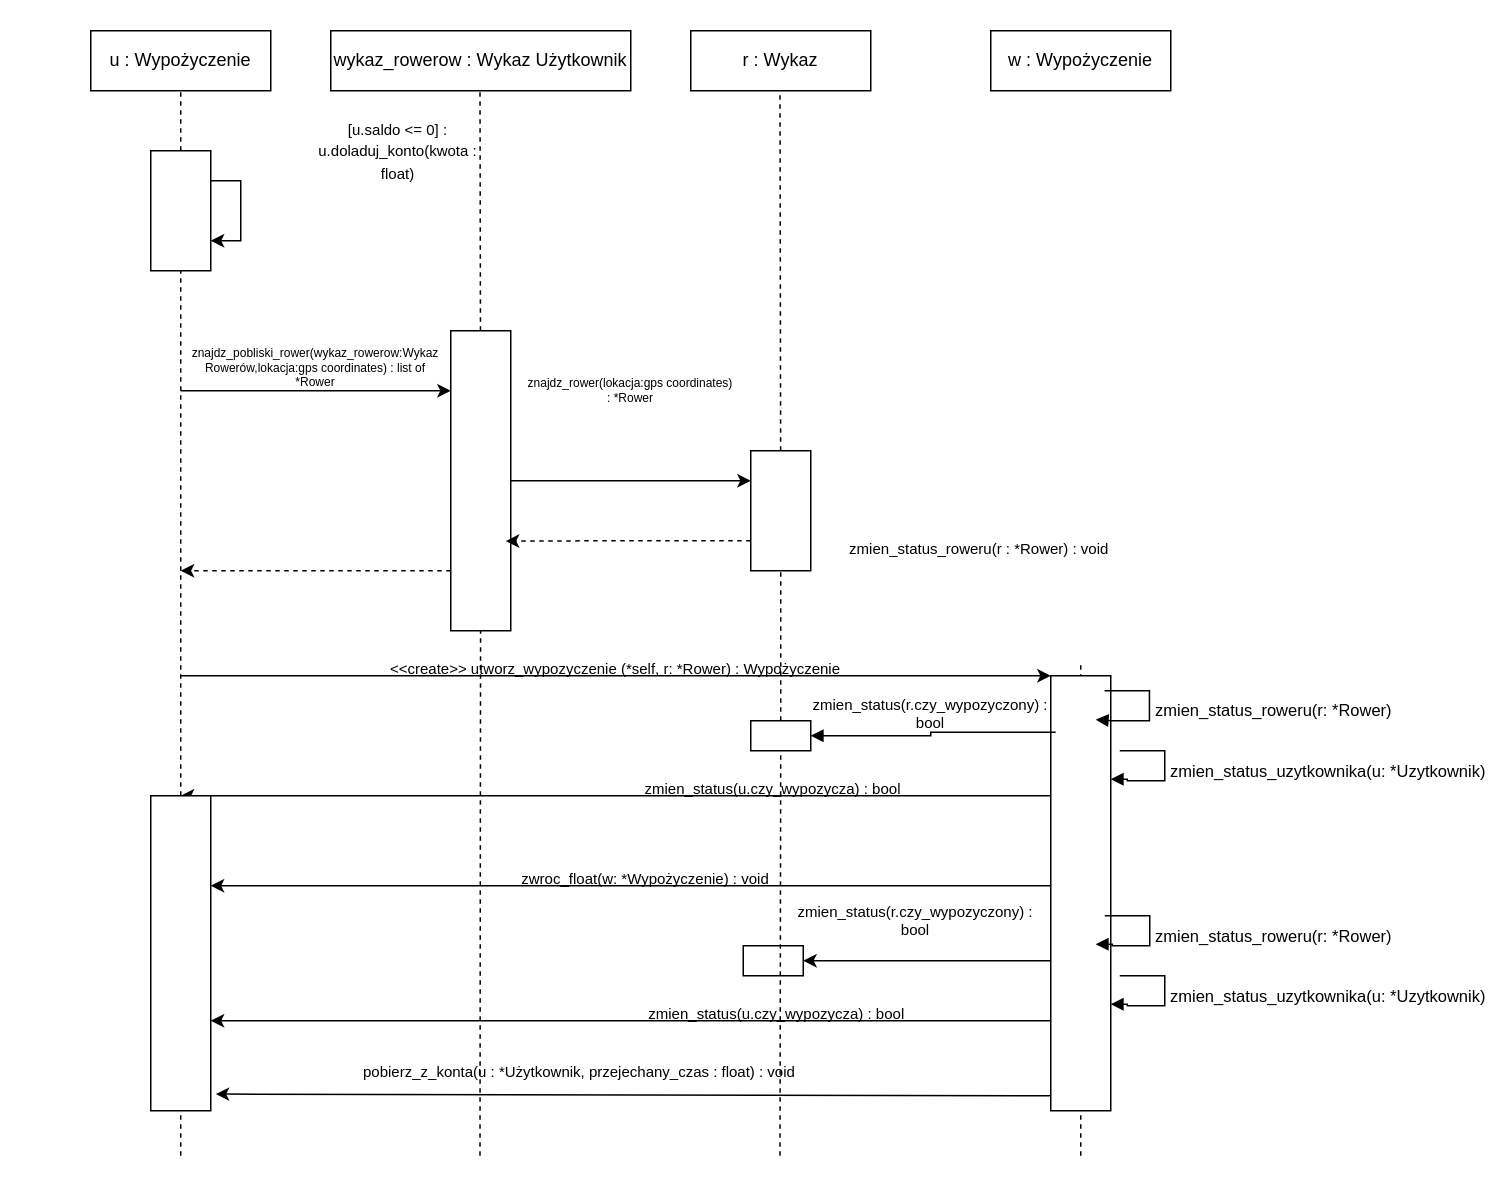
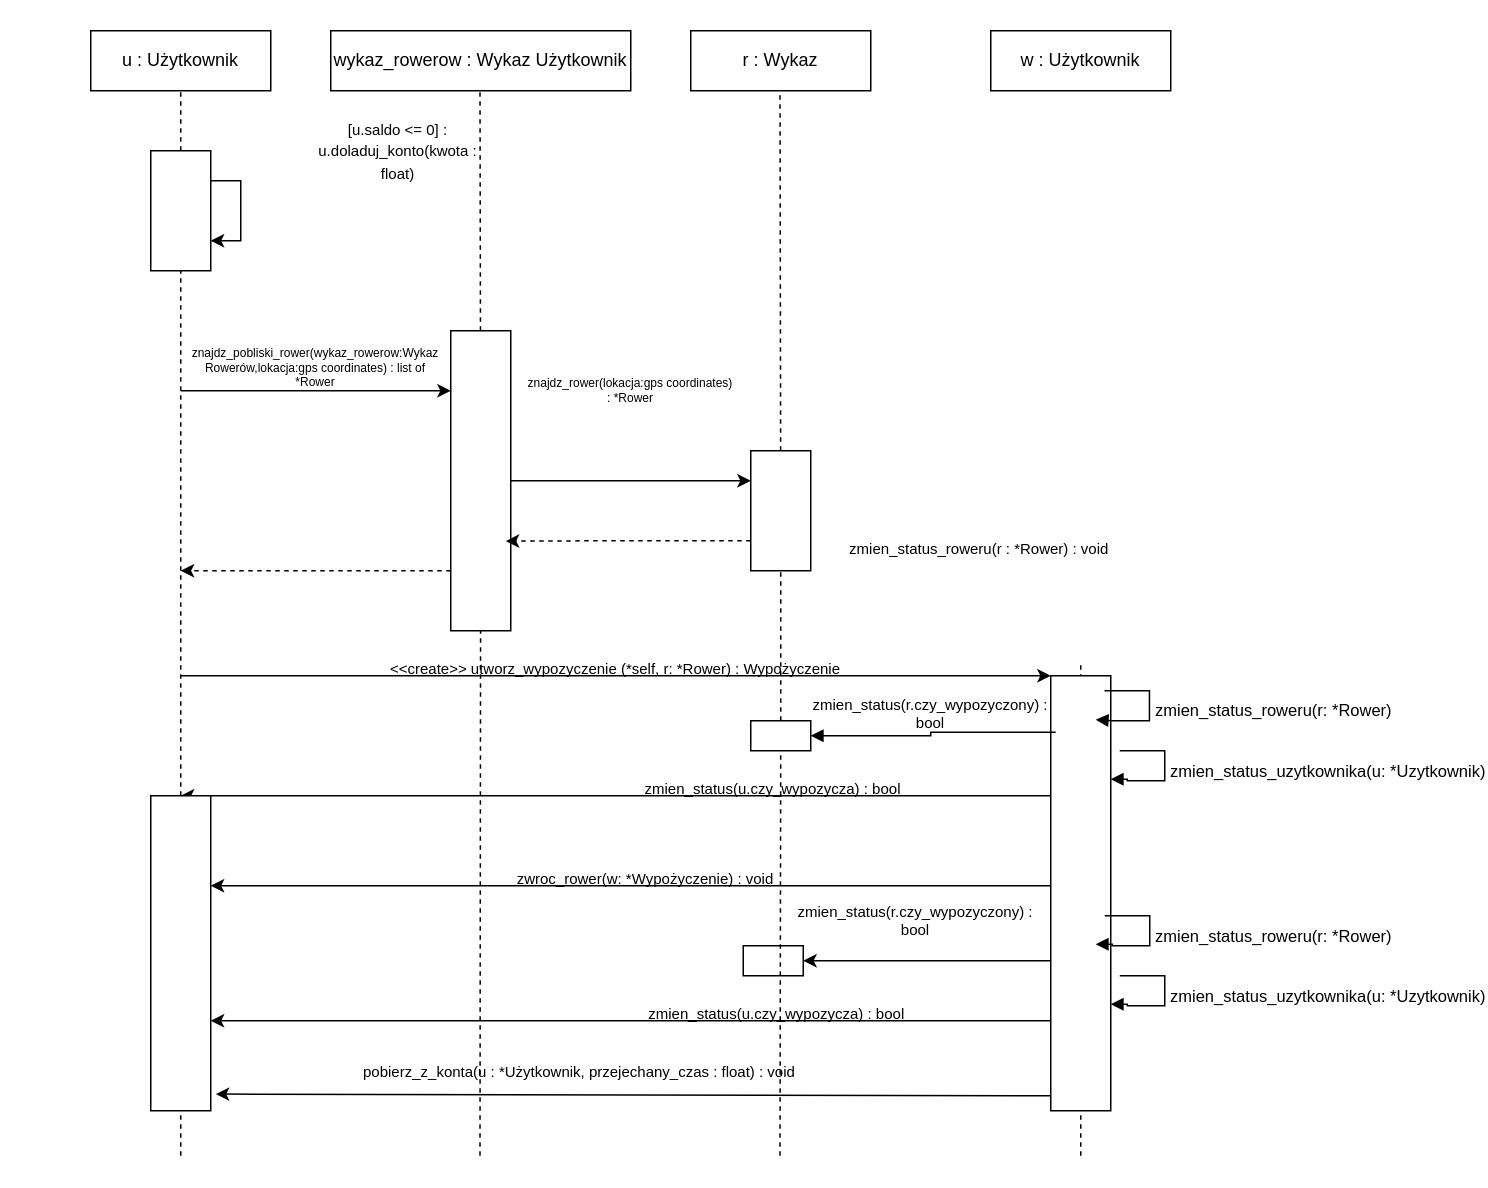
node "u : Wypożyczenie": label "u : Wypożyczenie" -> "u : Użytkownik"
node "w : Wypożyczenie": label "w : Wypożyczenie" -> "w : Użytkownik"
node "zwroc_float(w: *Wypożyczenie) : void": label "zwroc_float(w: *Wypożyczenie) : void" -> "zwroc_rower(w: *Wypożyczenie) : void"
